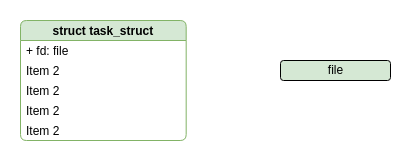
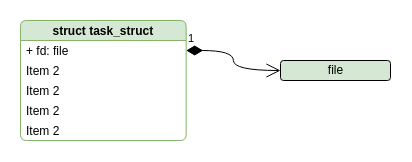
edge "file" -- "struct task_struct": added, label "1"
